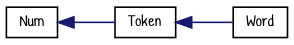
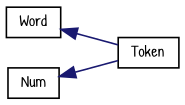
edge "Word" -> "Token": reversed
